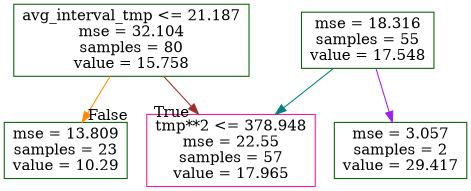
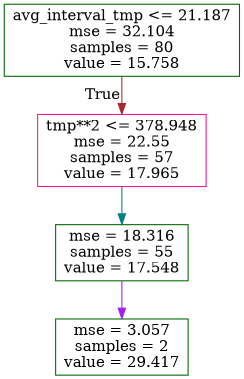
edge "mse = 18.316 samples = 55 value = 17.548" -> "tmp**2 <= 378.948 mse = 22.55 samples = 57 value = 17.965": reversed
node "mse = 13.809 samples = 23 value = 10.29": removed
